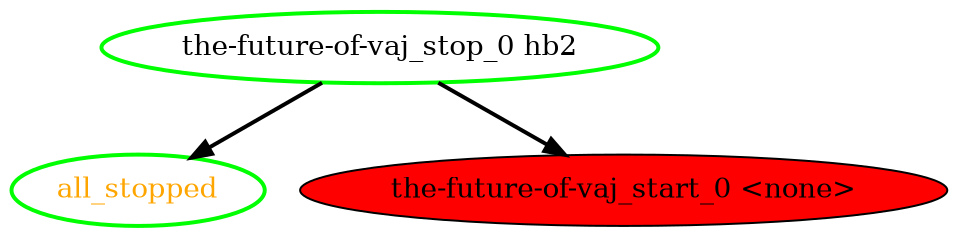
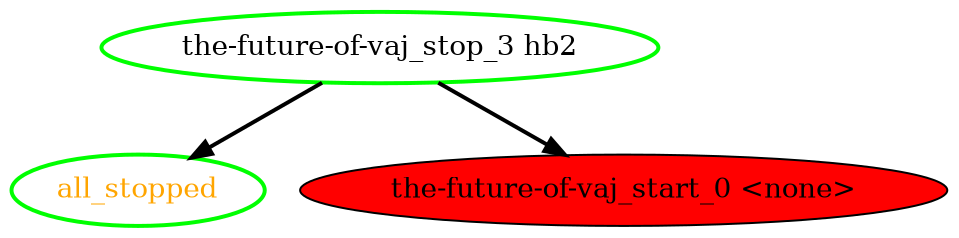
node "the-future-of-vaj_stop_0 hb2": label "the-future-of-vaj_stop_0 hb2" -> "the-future-of-vaj_stop_3 hb2"
